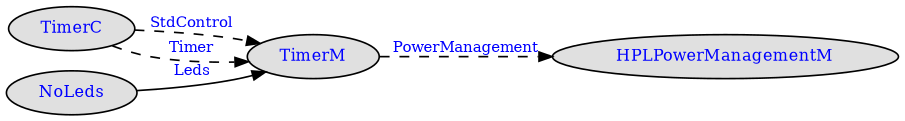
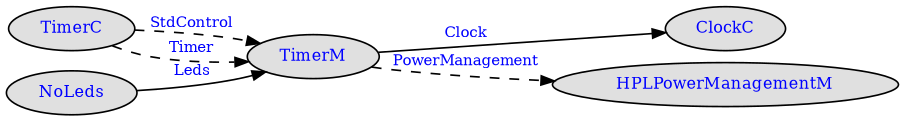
node "ClockC": added
